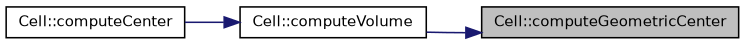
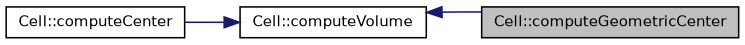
edge "Cell::computeVolume" -> "Cell::computeGeometricCenter": reversed
